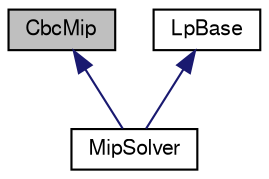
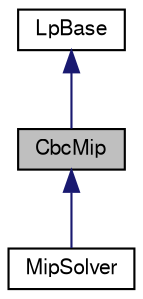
edge "MipSolver" -> "LpBase": now "CbcMip" -> "LpBase"
